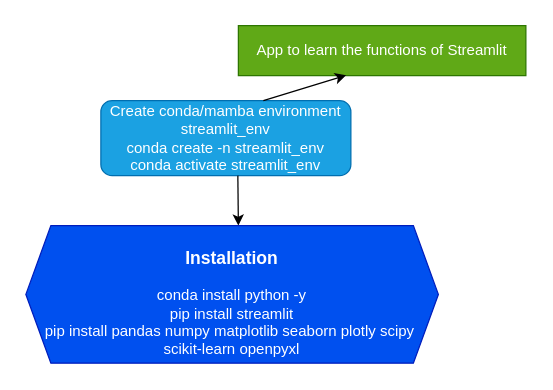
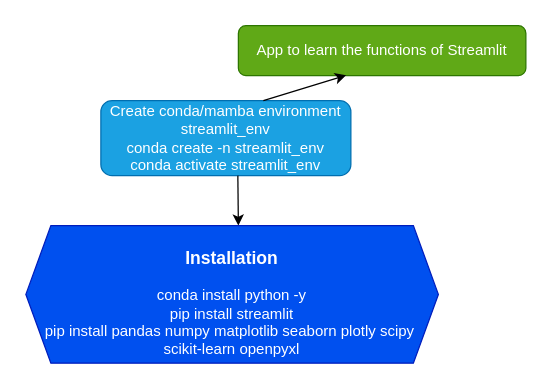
node "App to learn the functions of Streamlit": shape rectangle -> rounded rectangle
